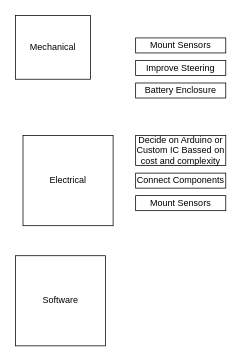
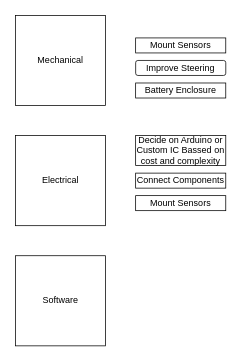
node "Mechanical": size 75x64 -> 90x90
node "Improve Steering": shape rectangle -> rounded rectangle
node "Electrical": moved (68, 180) -> (60, 180)
